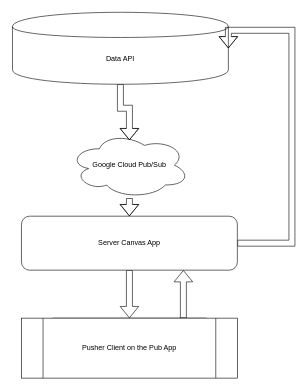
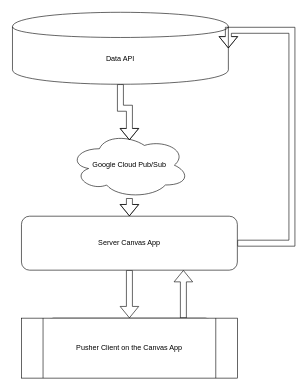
node "Pusher Client on the Pub App": label "Pusher Client on the Pub App" -> "Pusher Client on the Canvas App"
